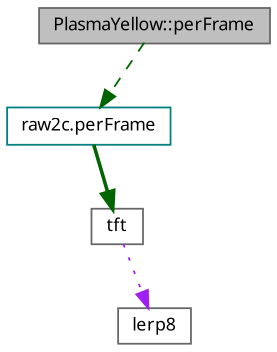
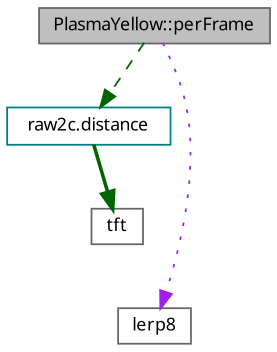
node "raw2c.perFrame": label "raw2c.perFrame" -> "raw2c.distance"
edge "tft" -> "lerp8": now "PlasmaYellow::perFrame" -> "lerp8"
